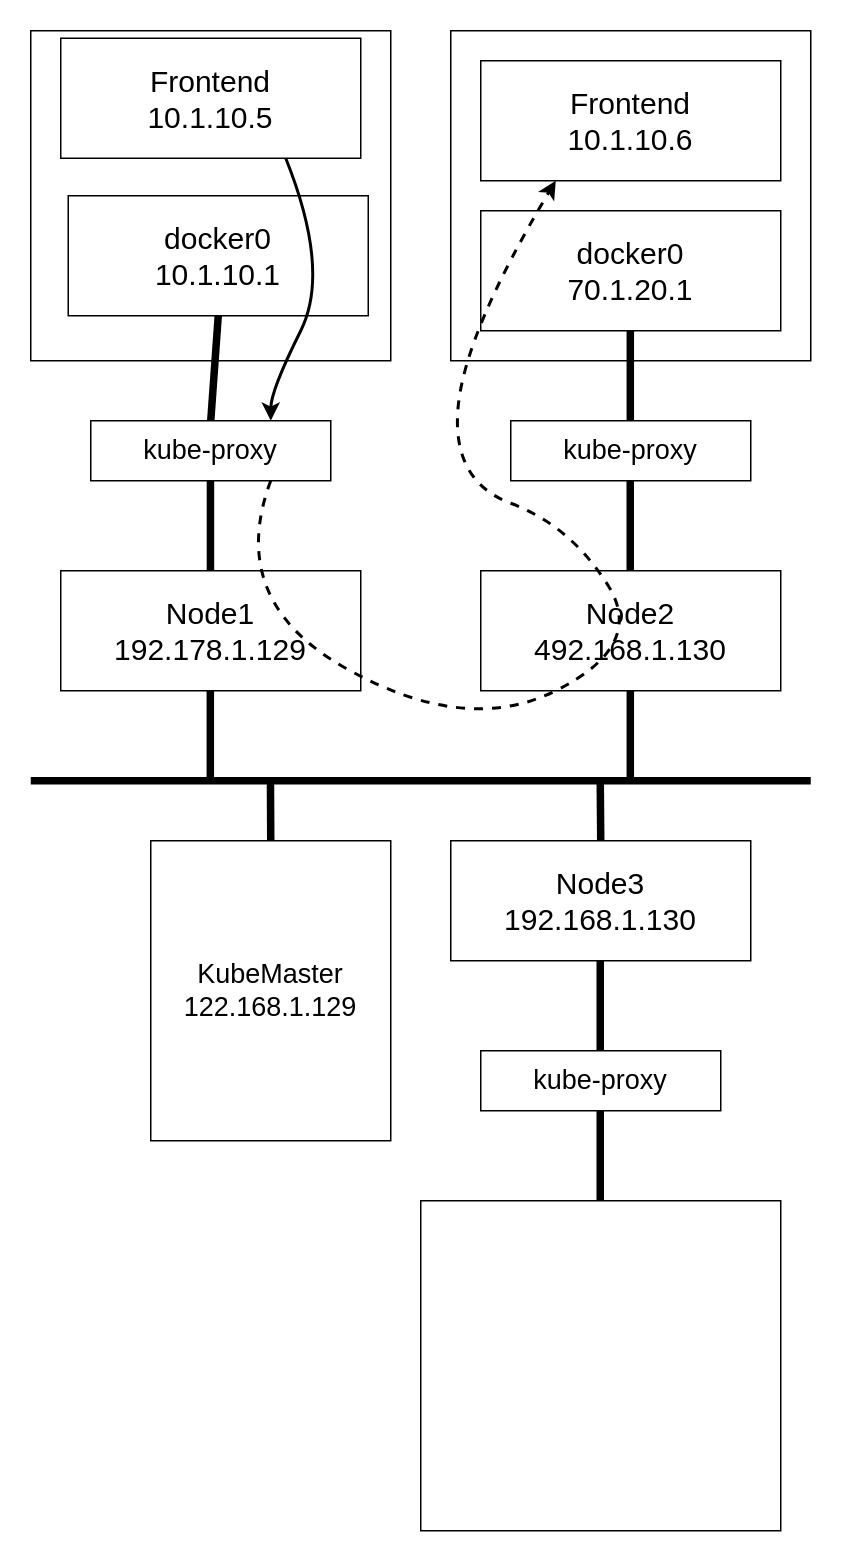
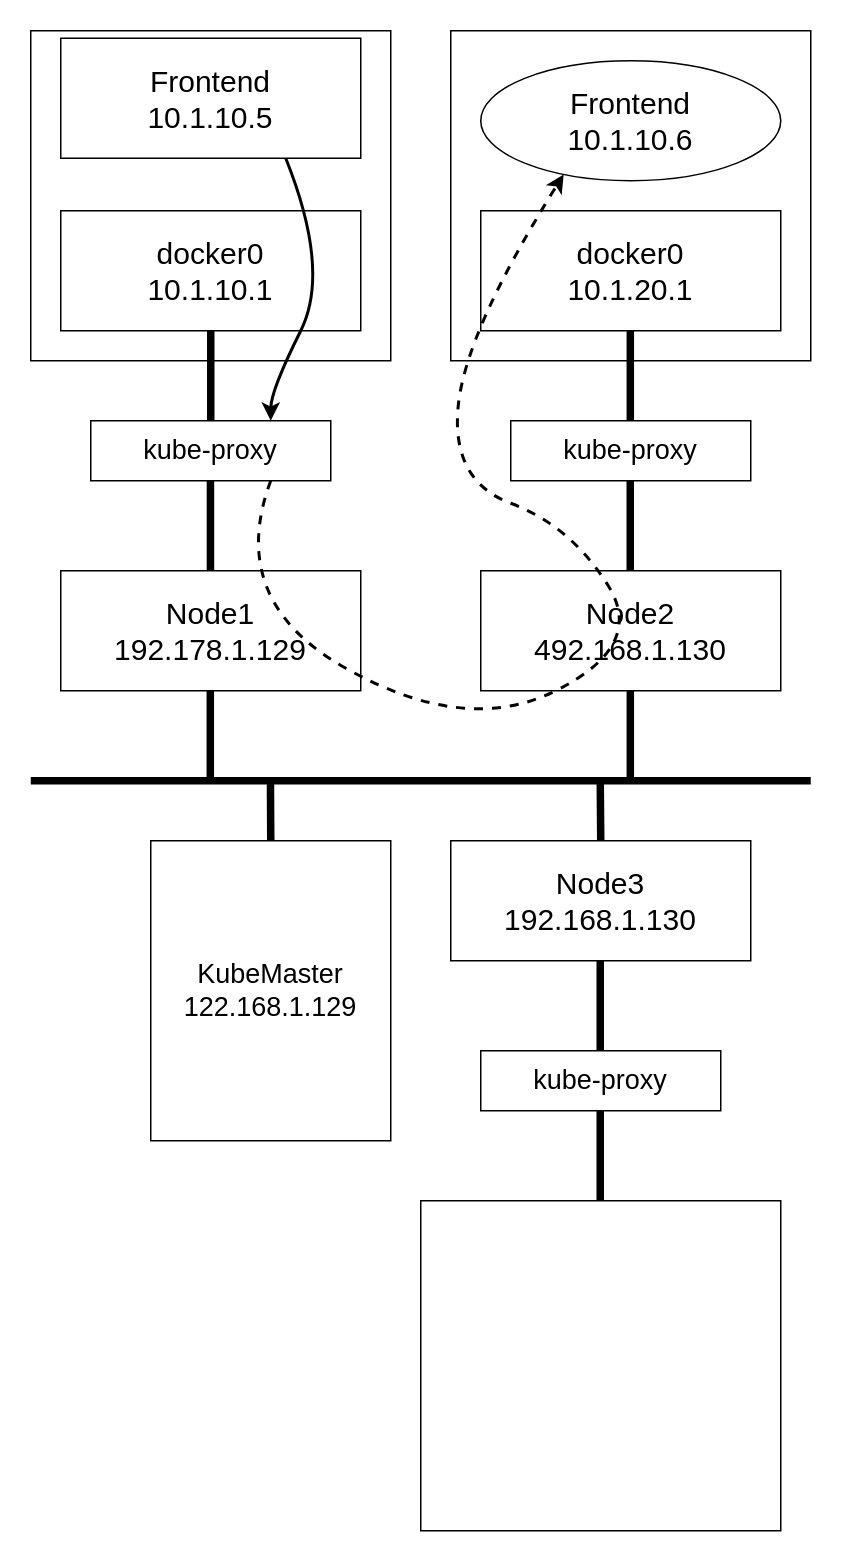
node "Frontend10.1.10.6": shape rectangle -> ellipse
node "docker010.1.10.1": moved (218, 256) -> (211, 271)
node "docker070.1.20.1": label "docker070.1.20.1" -> "docker010.1.20.1"
